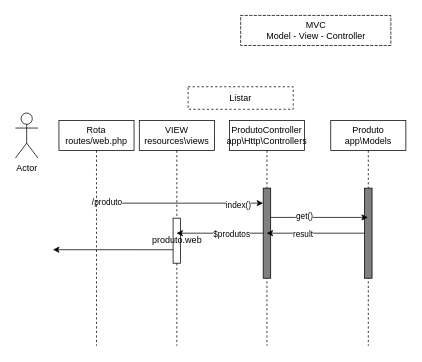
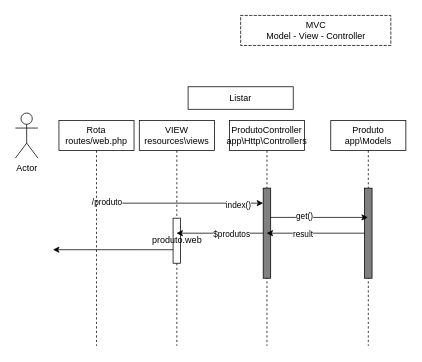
node "Listar": style dashed -> solid
